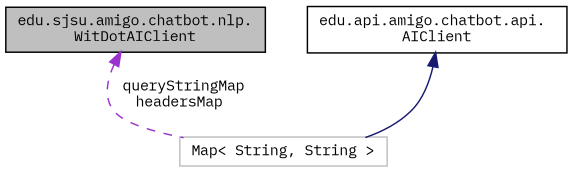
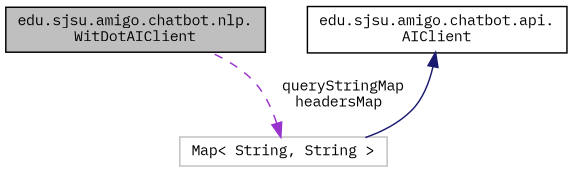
node "edu.api.amigo.chatbot.api. AIClient": label "edu.api.amigo.chatbot.api. AIClient" -> "edu.sjsu.amigo.chatbot.api. AIClient"
edge "Map< String, String >" -> "edu.sjsu.amigo.chatbot.nlp. WitDotAIClient": reversed
